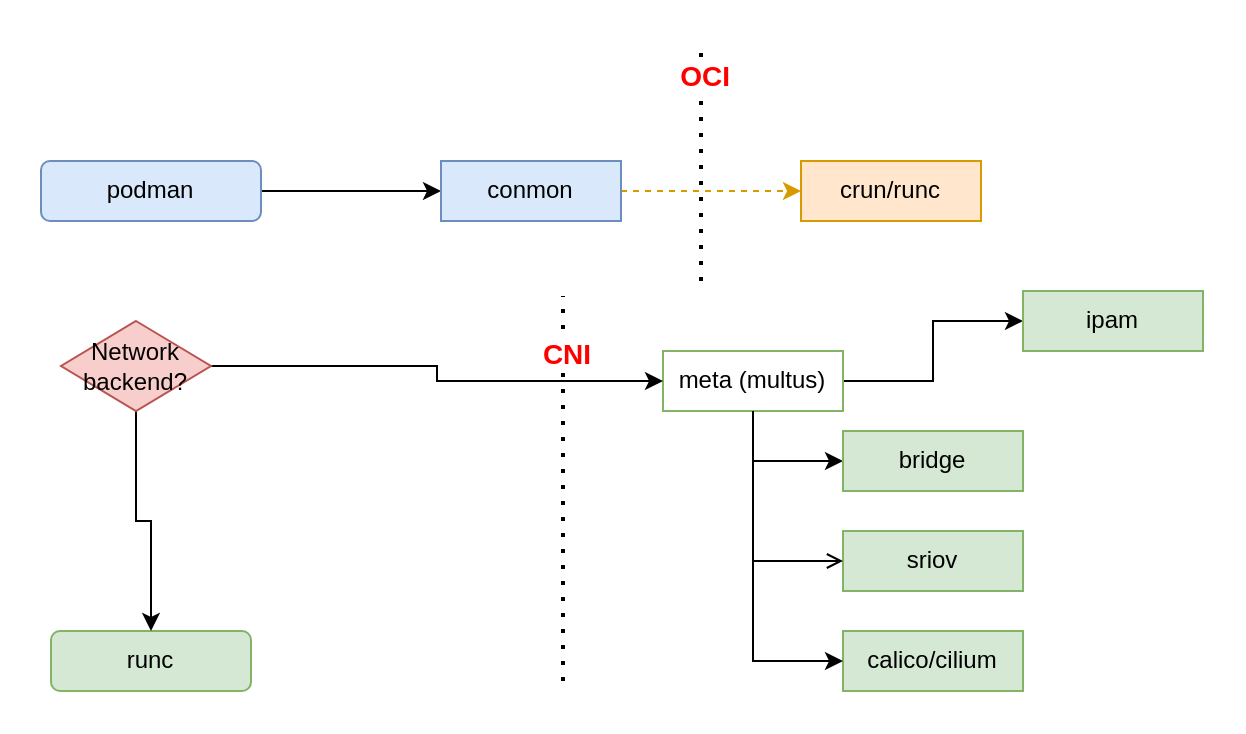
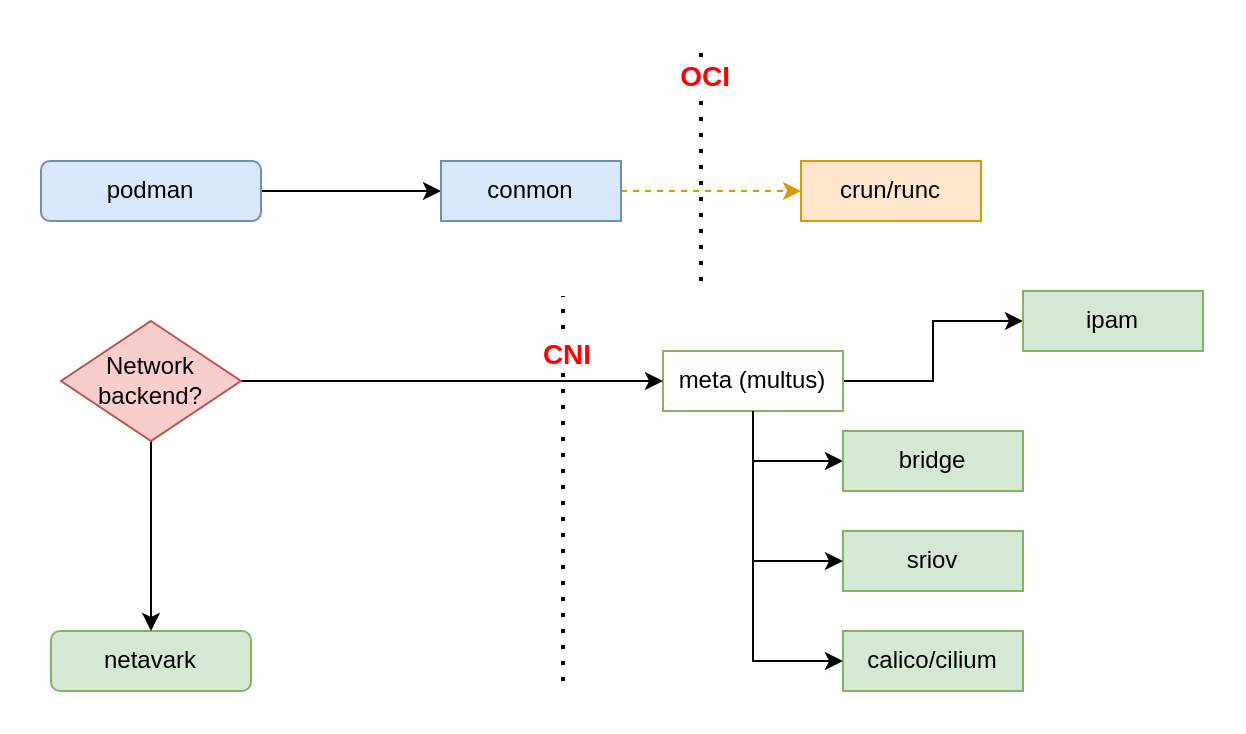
node "Network backend?": size 150x90 -> 180x120
edge "meta (multus)" -> "sriov": arrowhead open -> classic
node "runc": label "runc" -> "netavark"
